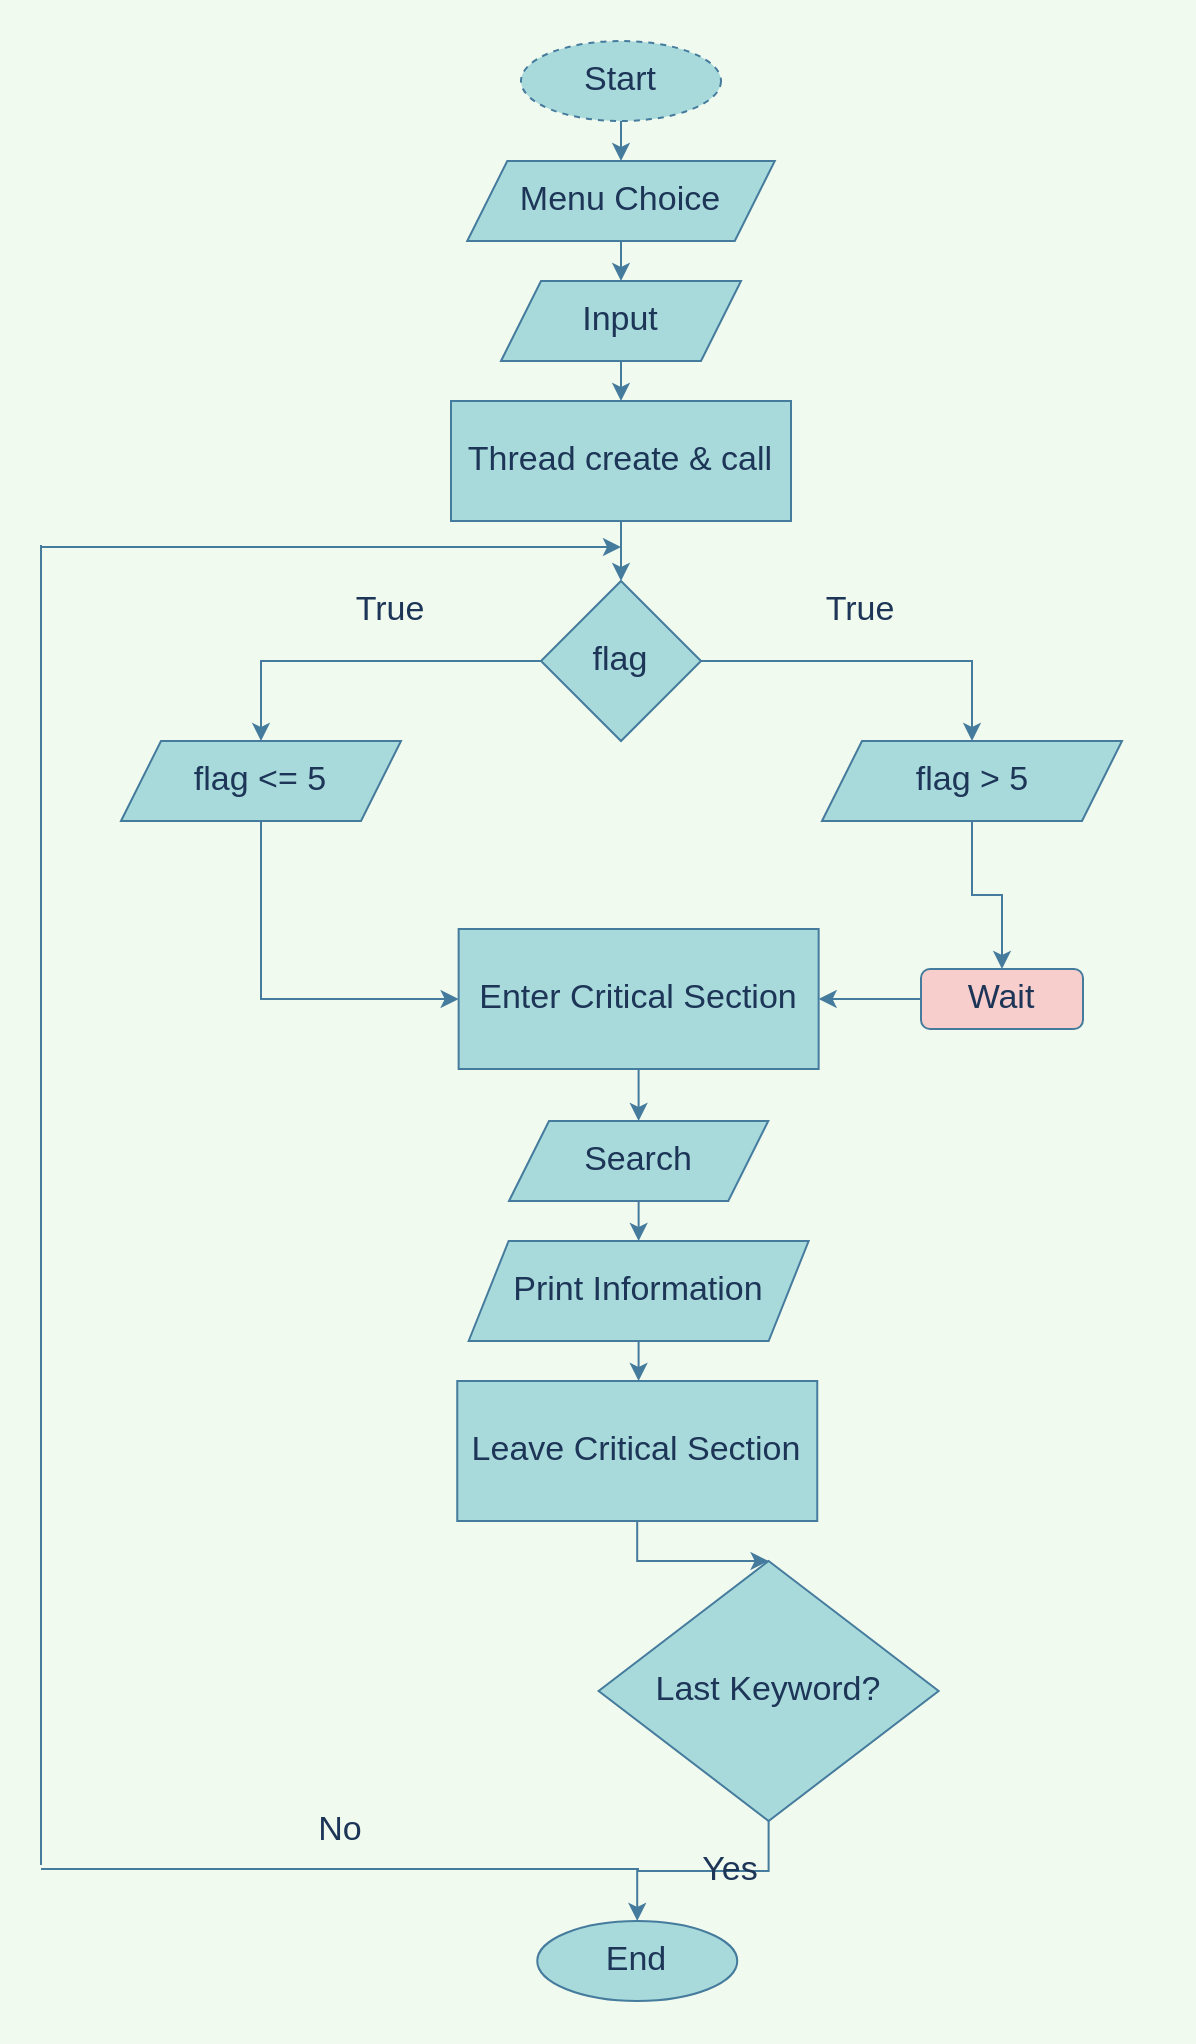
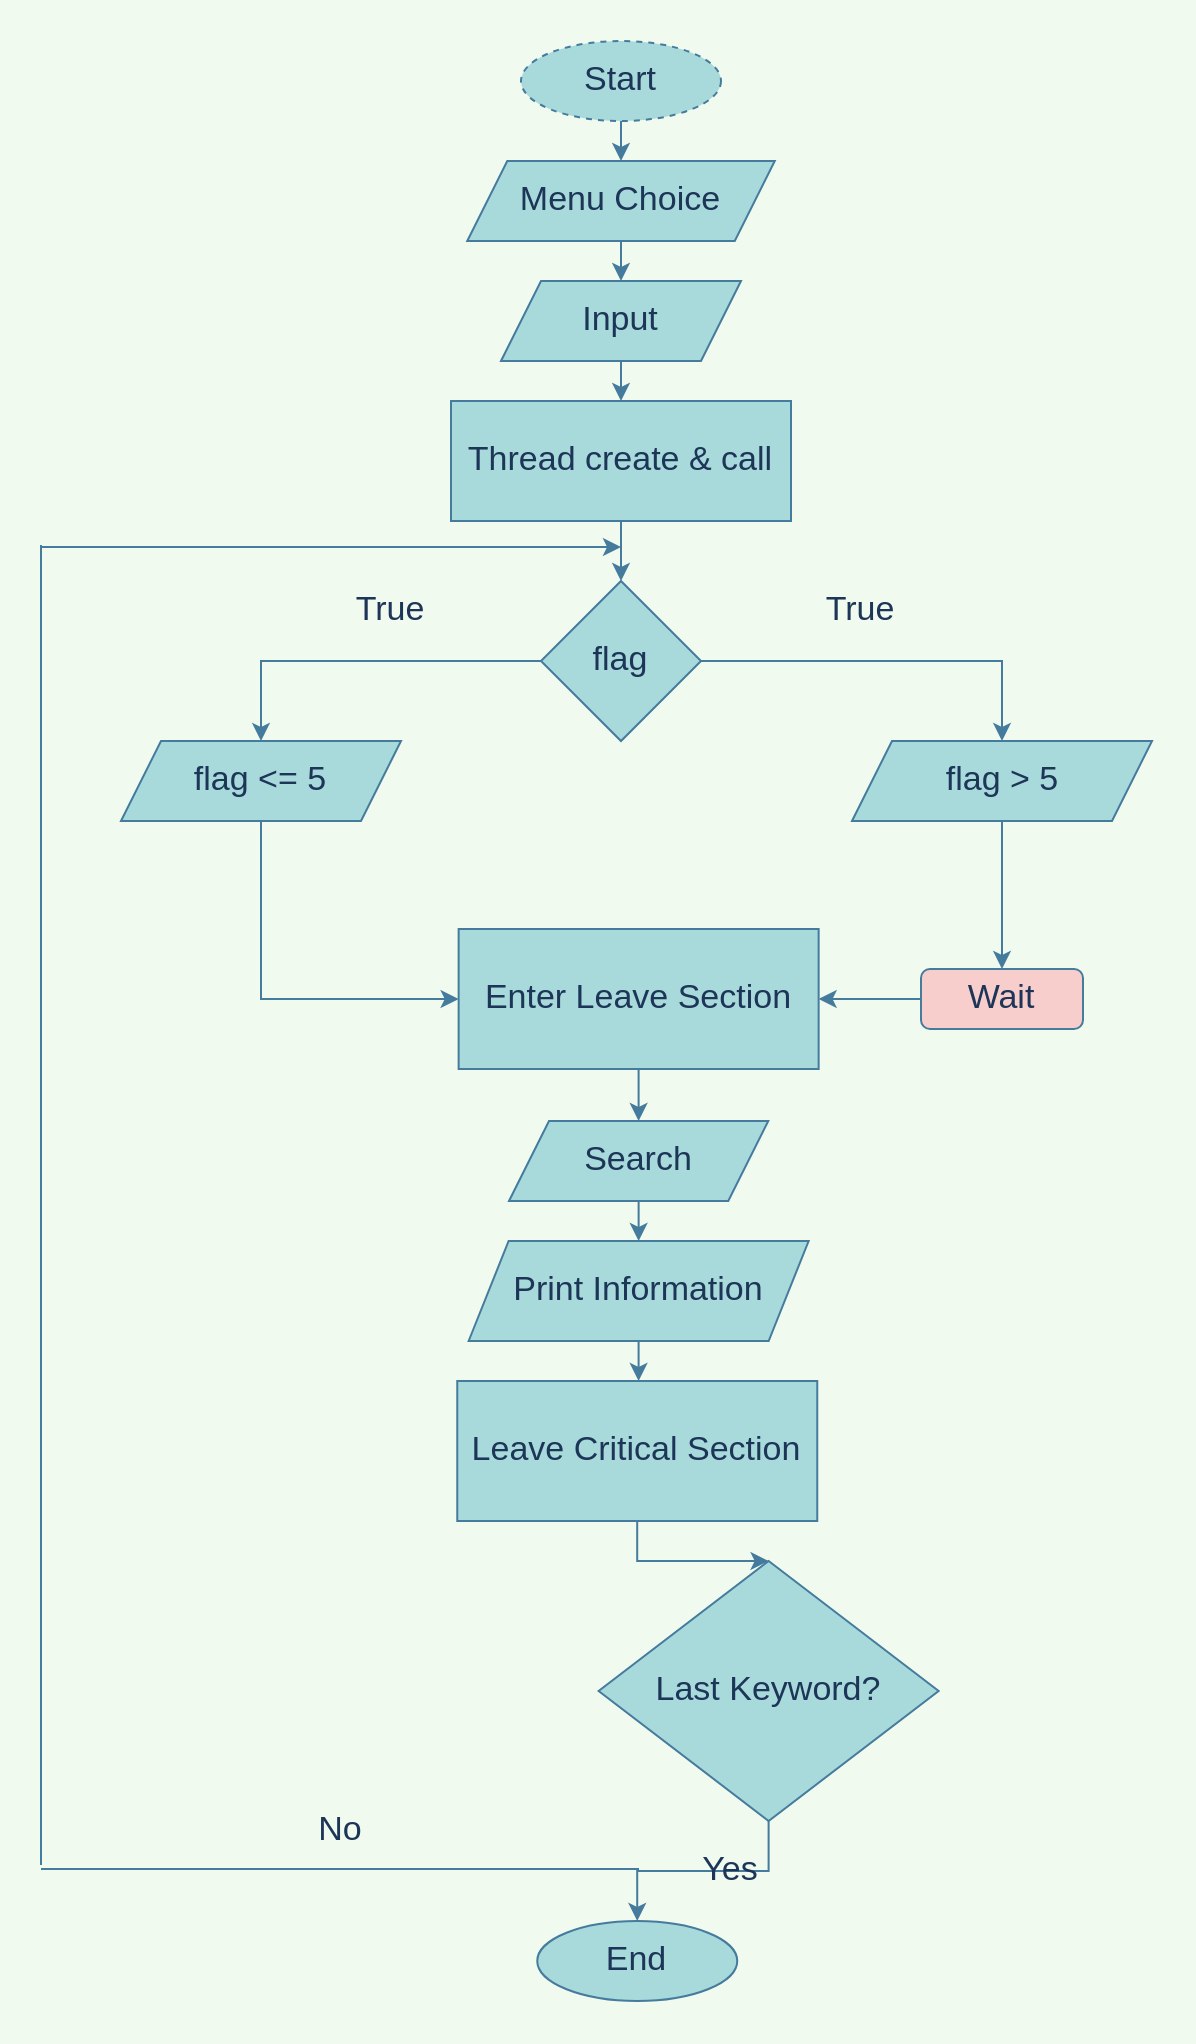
node "flag > 5": moved (972, 781) -> (1002, 781)
node "Enter Critical Section": label "Enter Critical Section" -> "Enter Leave Section"
